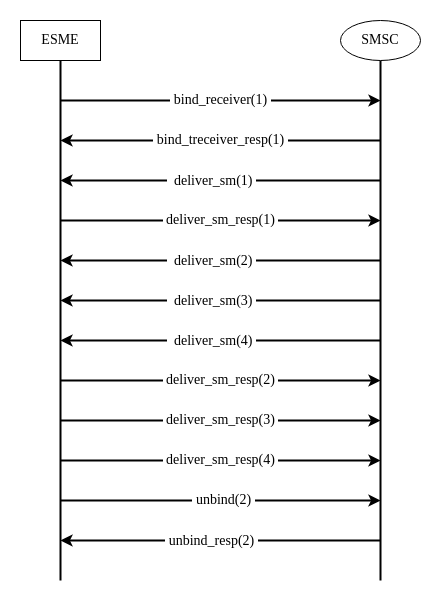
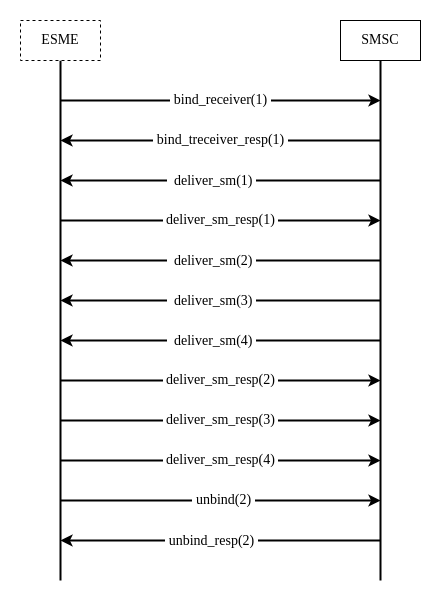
node "ESME": style solid -> dashed
node "SMSC": shape ellipse -> rectangle
